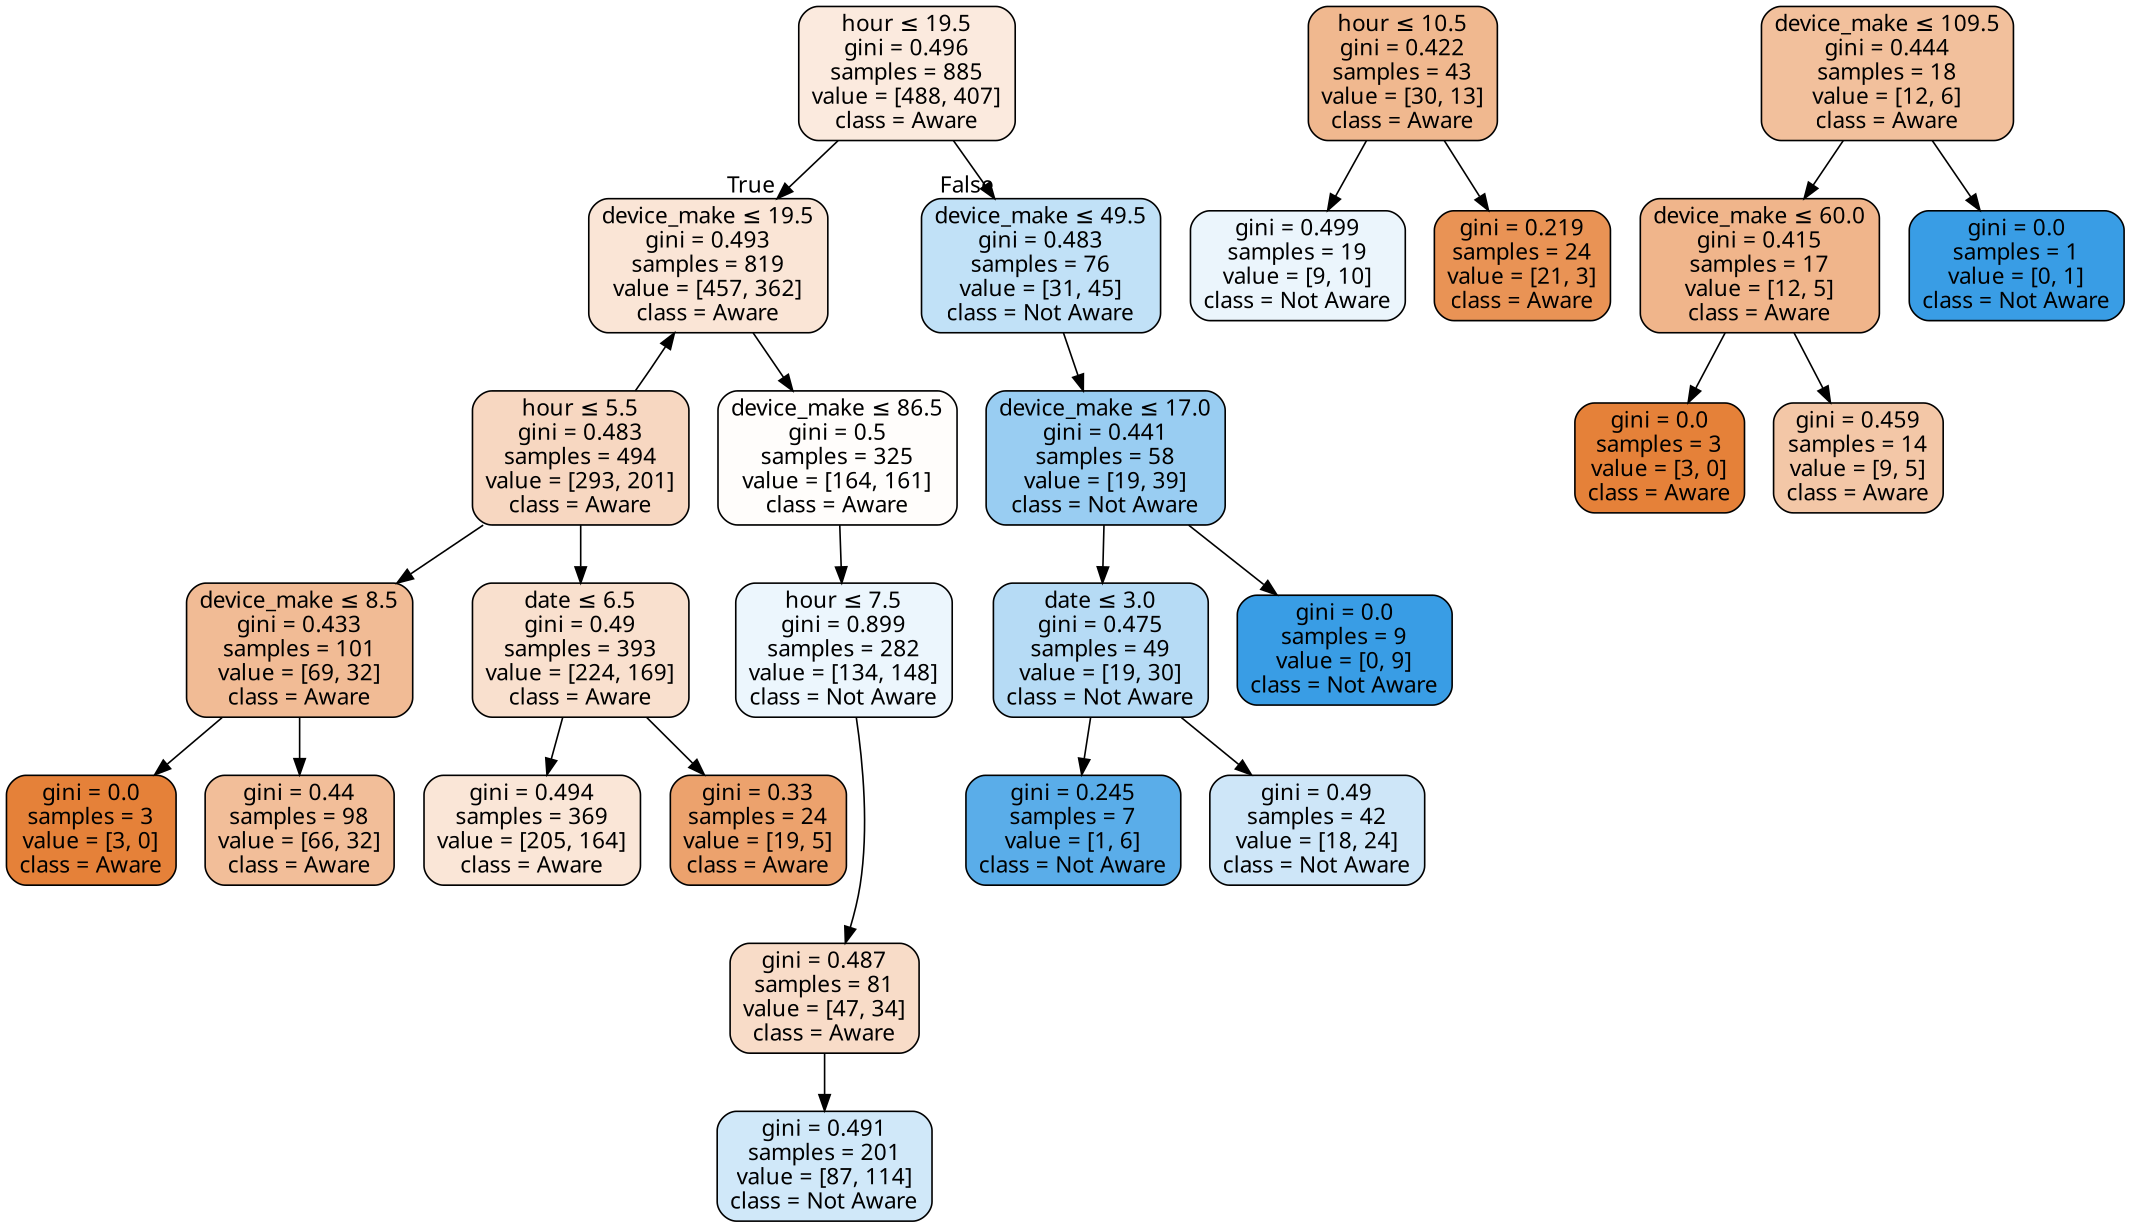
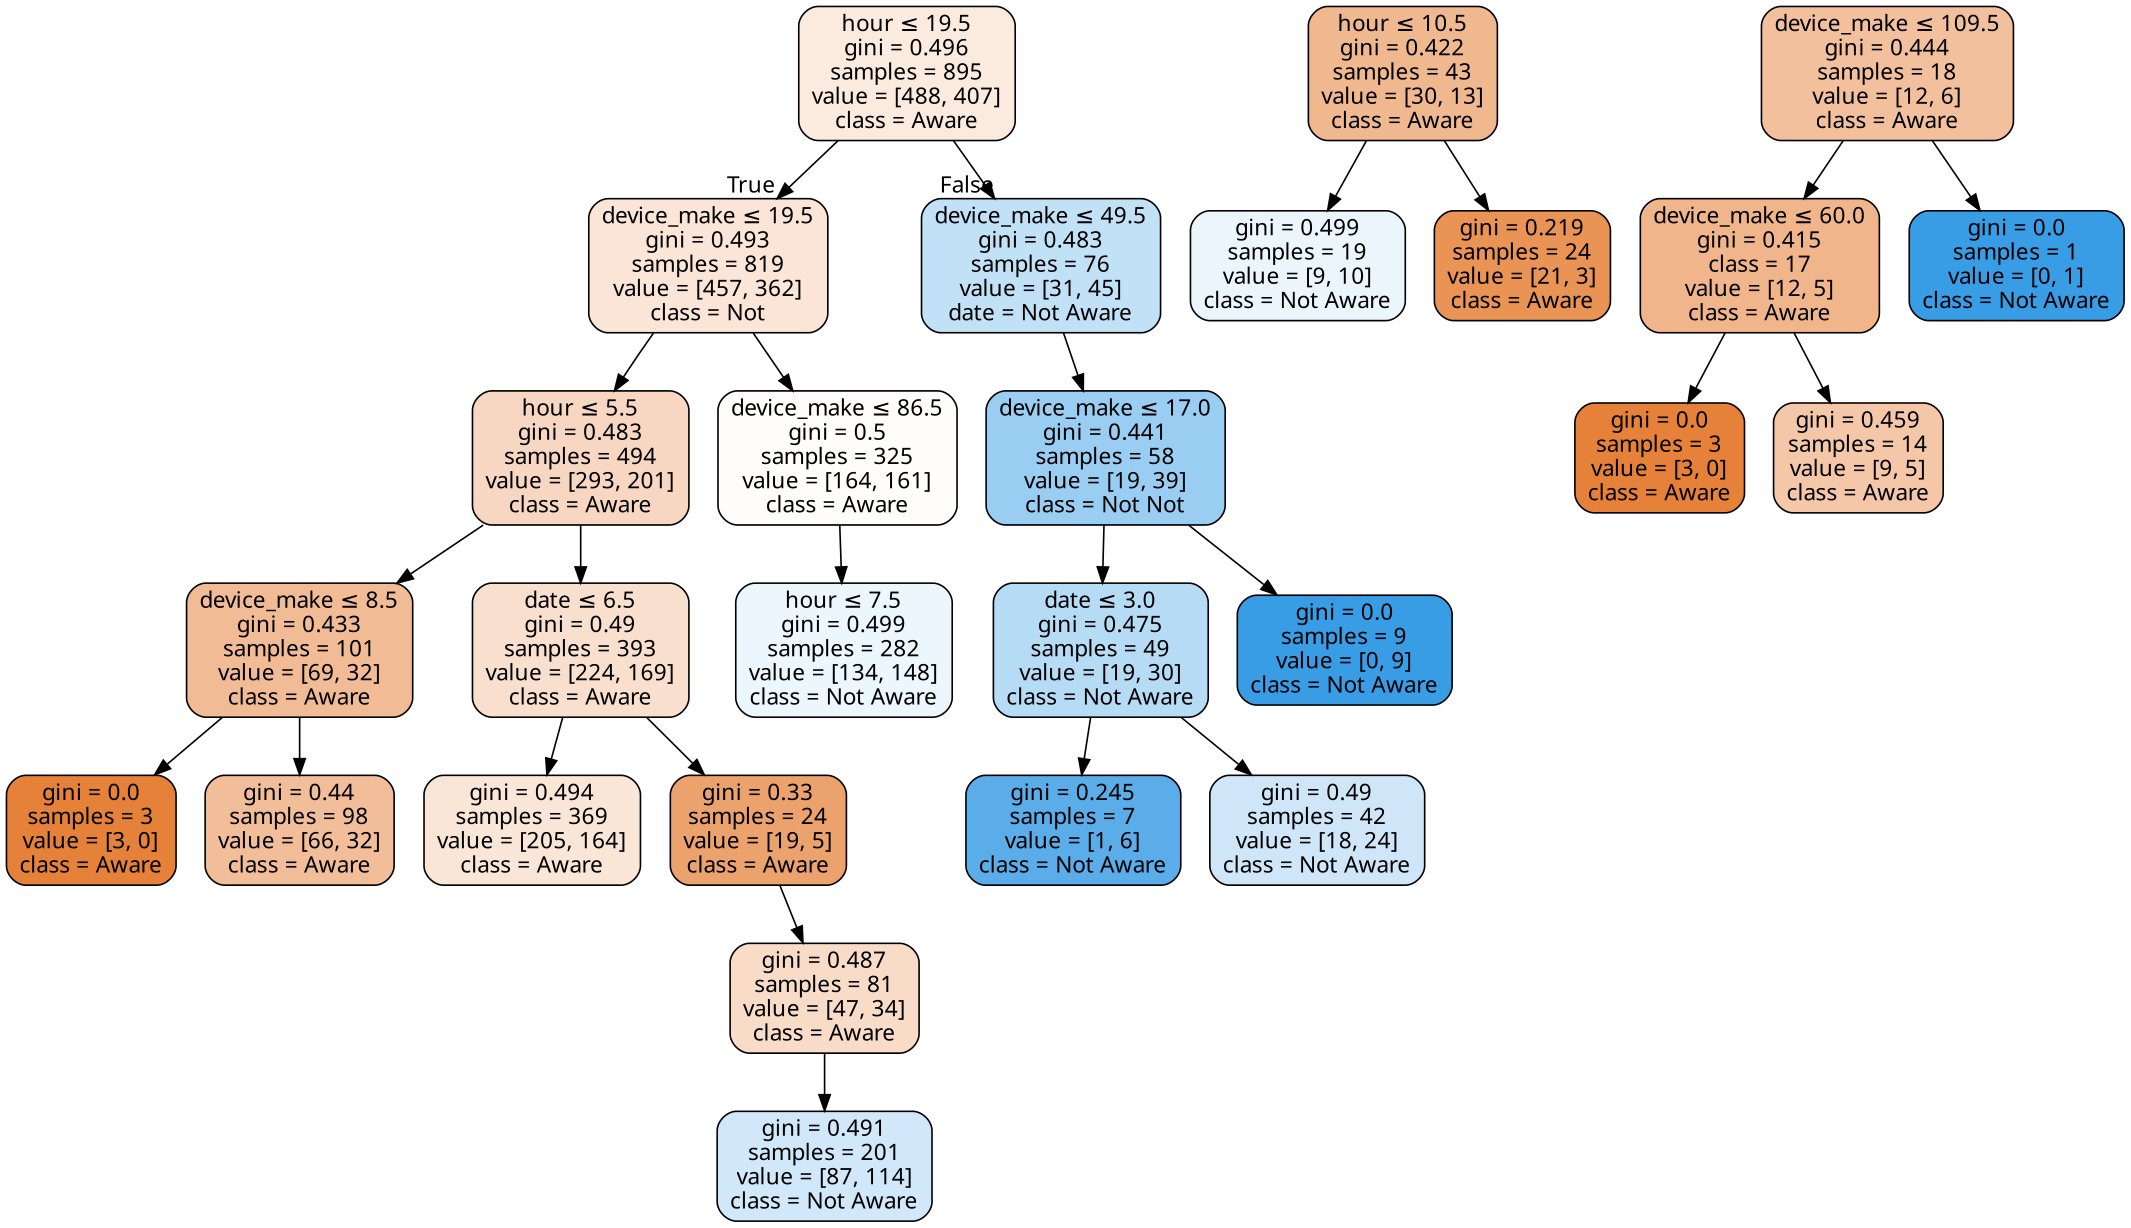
node "hour ≤ 19.5": text "samples = 885" -> "samples = 895"
node "device_make ≤ 60.0": text "samples = 17" -> "class = 17"
node "device_make ≤ 19.5": text "class = Aware" -> "class = Not"
node "device_make ≤ 49.5": text "class = Not Aware" -> "date = Not Aware"
edge "hour ≤ 5.5" -> "device_make ≤ 19.5": reversed
node "device_make ≤ 17.0": text "class = Not Aware" -> "class = Not Not"
node "hour ≤ 7.5": text "gini = 0.899" -> "gini = 0.499"
edge "hour ≤ 7.5" -> "gini = 0.487": now "gini = 0.33" -> "gini = 0.487"
